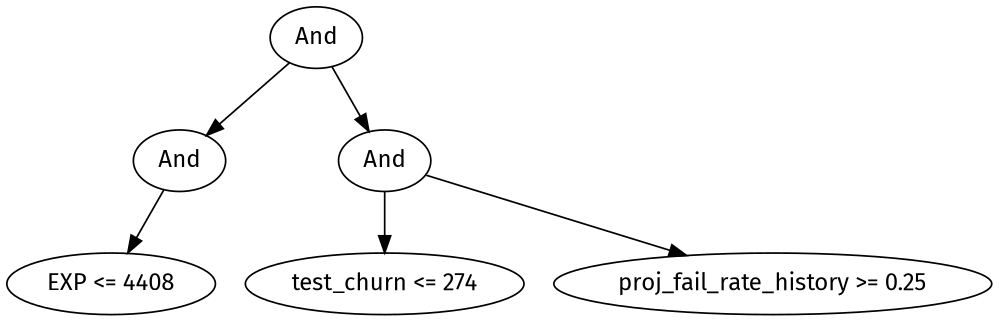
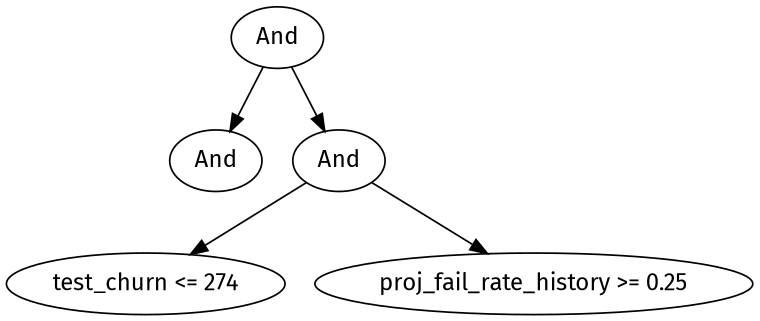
node "EXP <= 4408": removed
